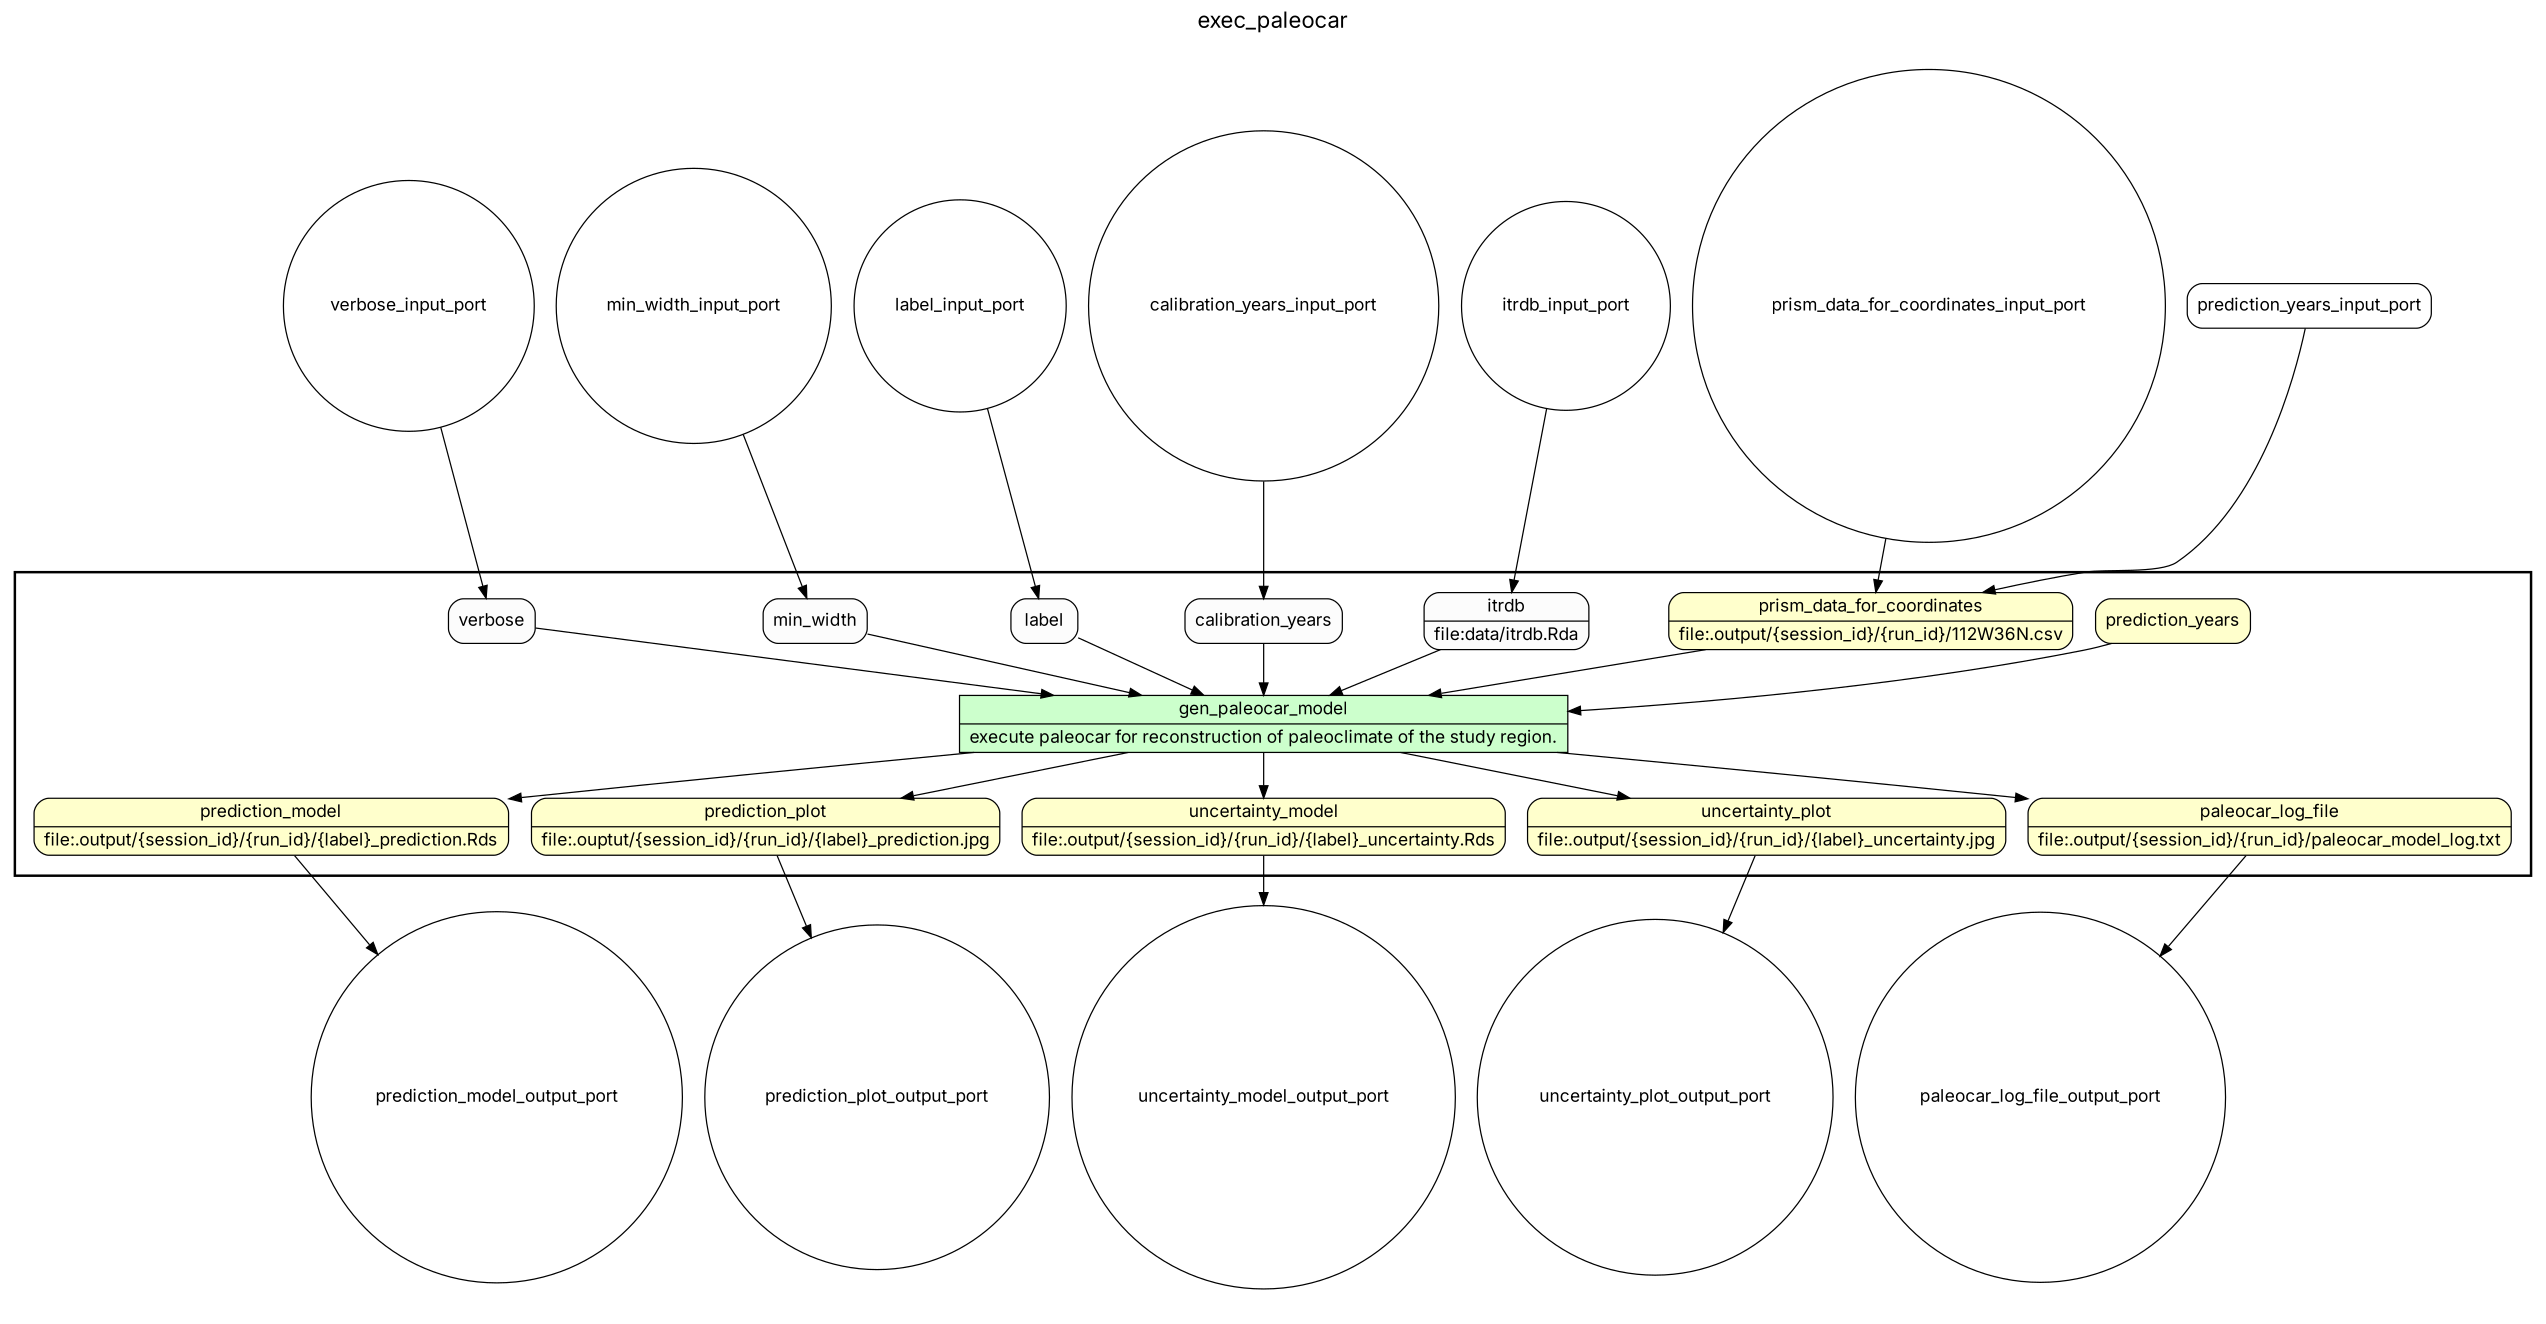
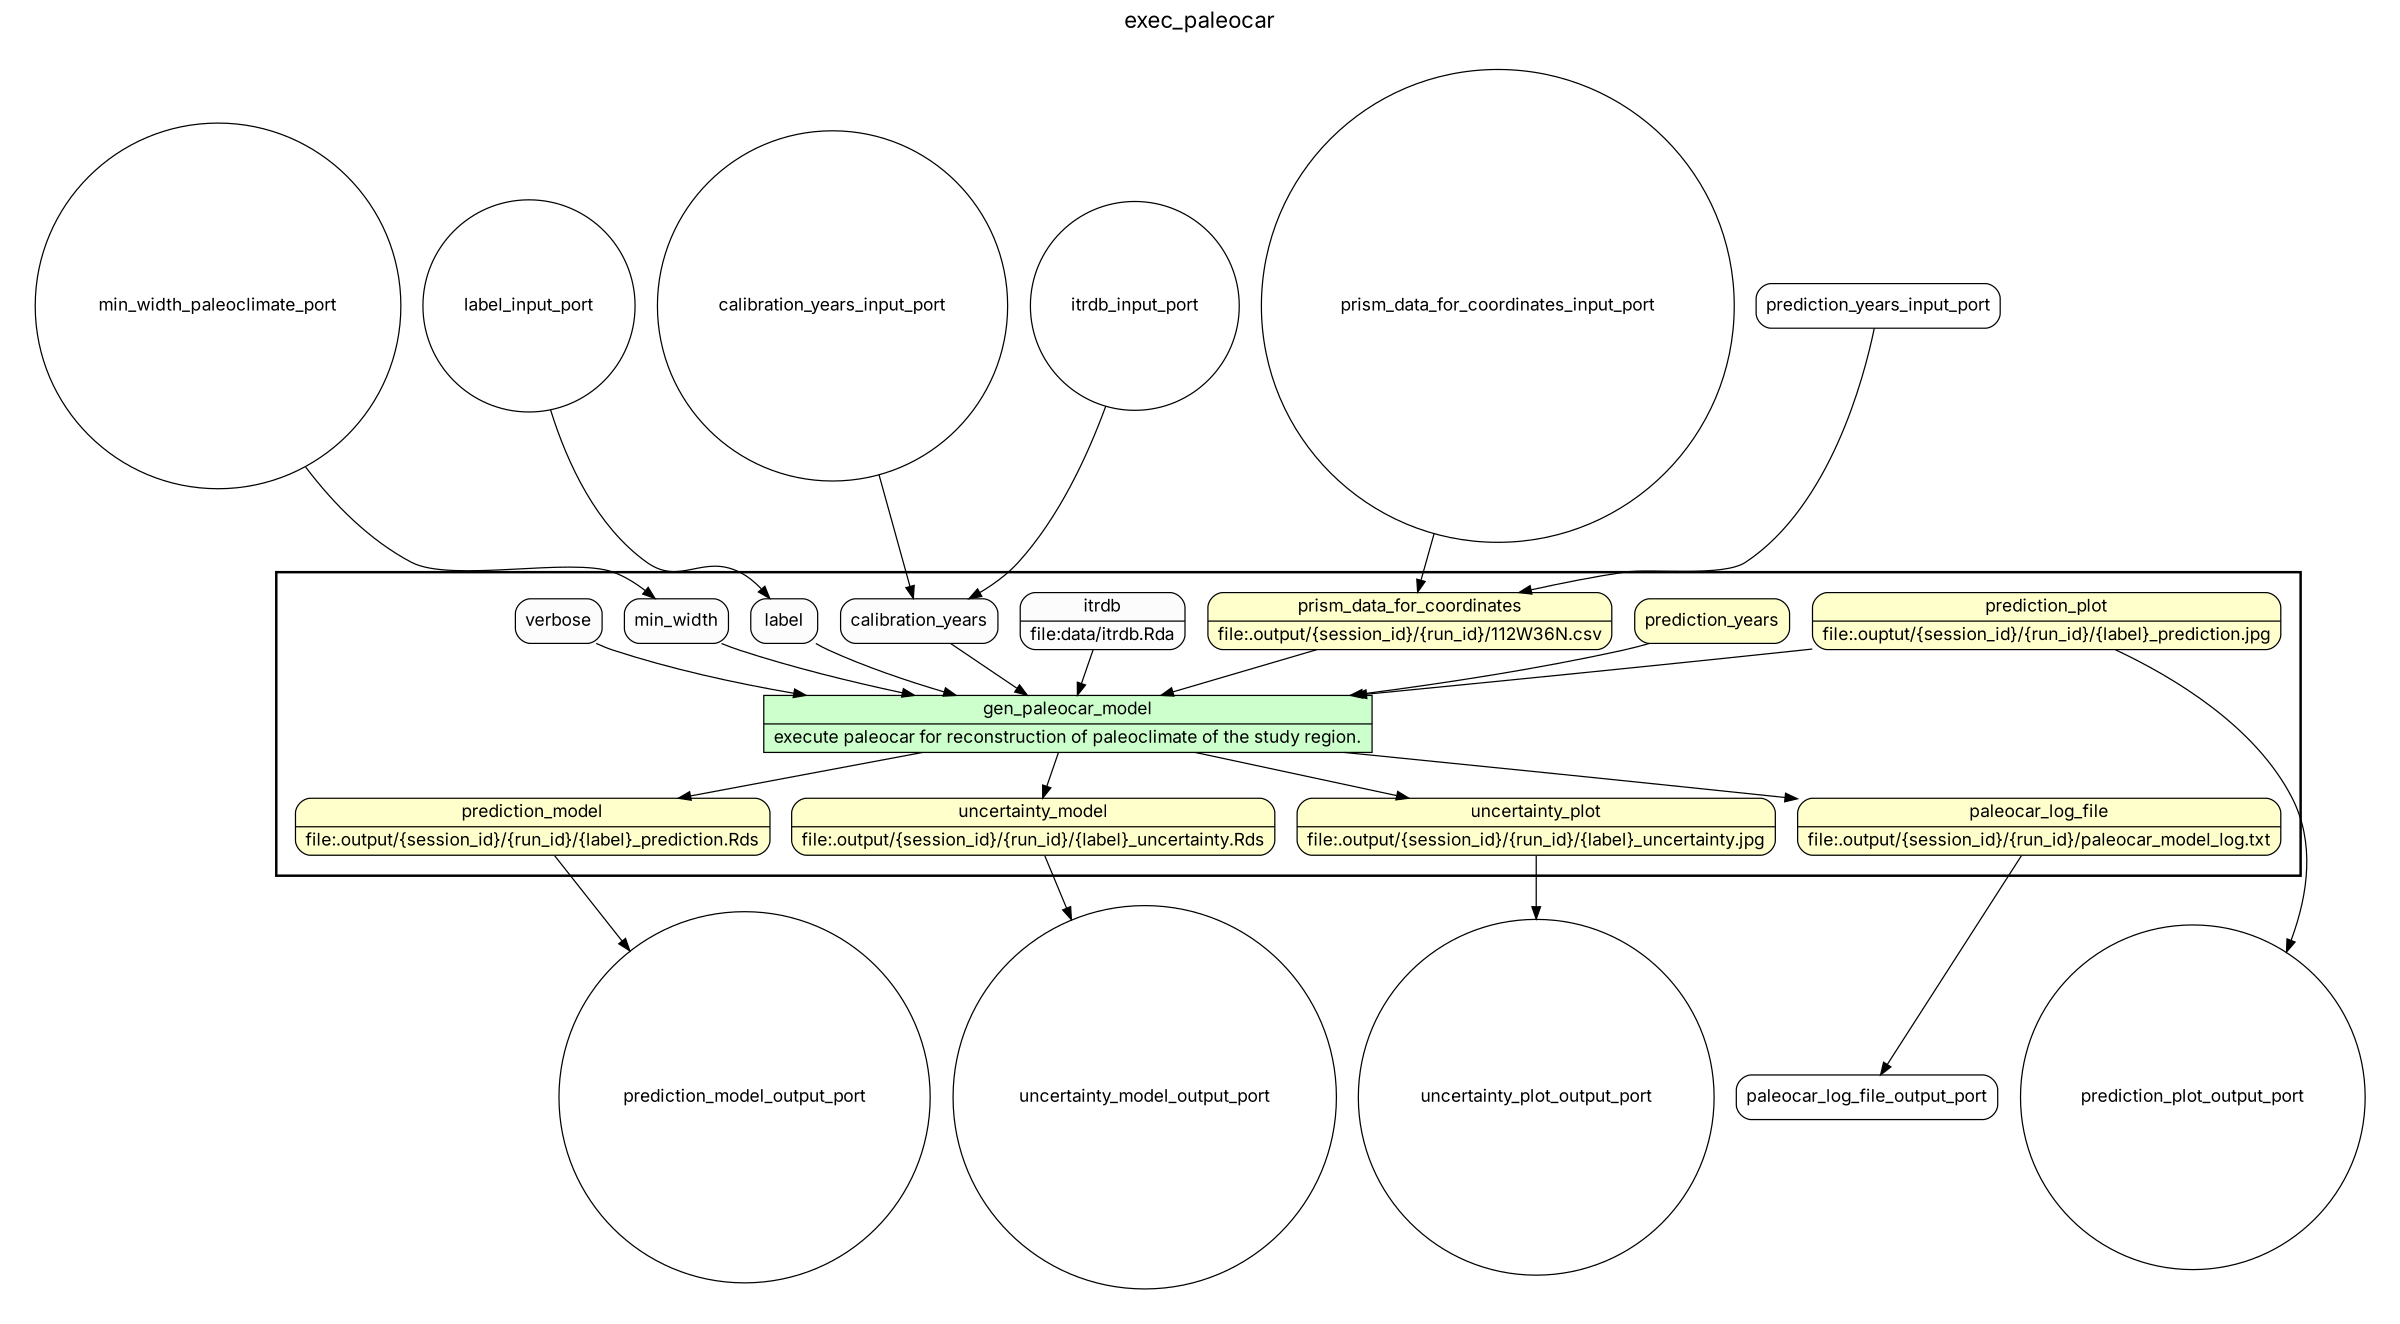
node "verbose_input_port": removed
node "min_width_input_port": label "min_width_input_port" -> "min_width_paleoclimate_port"
edge "itrdb_input_port" -> "itrdb": now "itrdb_input_port" -> "calibration_years"
edge "gen_paleocar_model" -> "prediction_plot": reversed
node "paleocar_log_file_output_port": shape circle -> box
